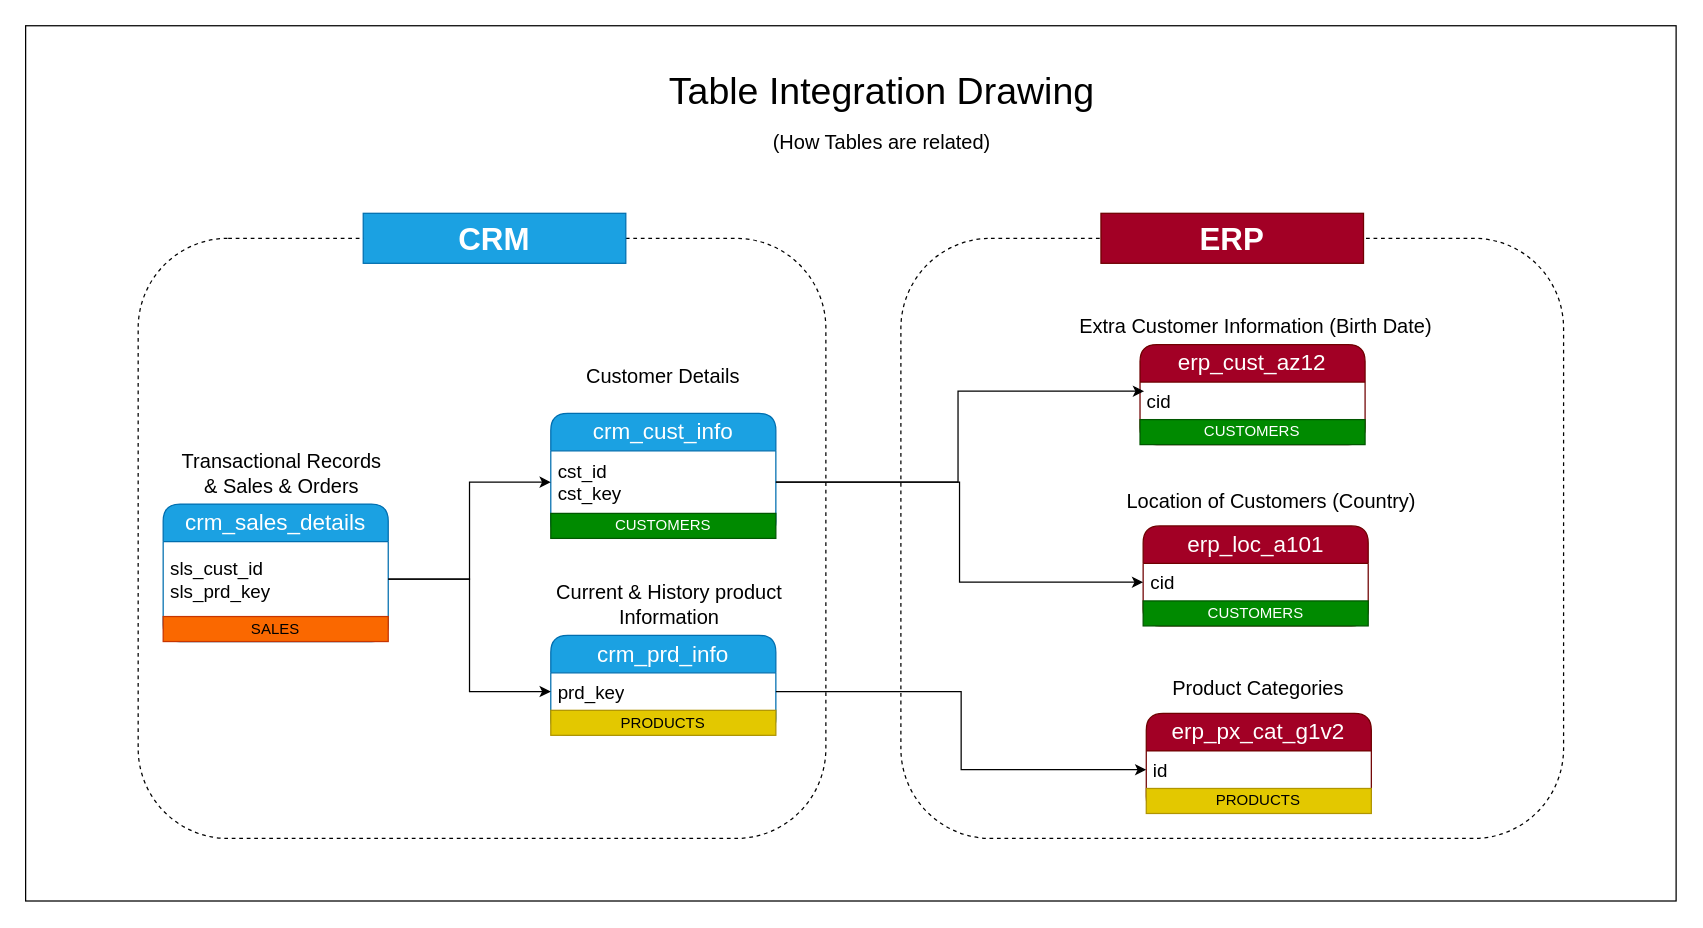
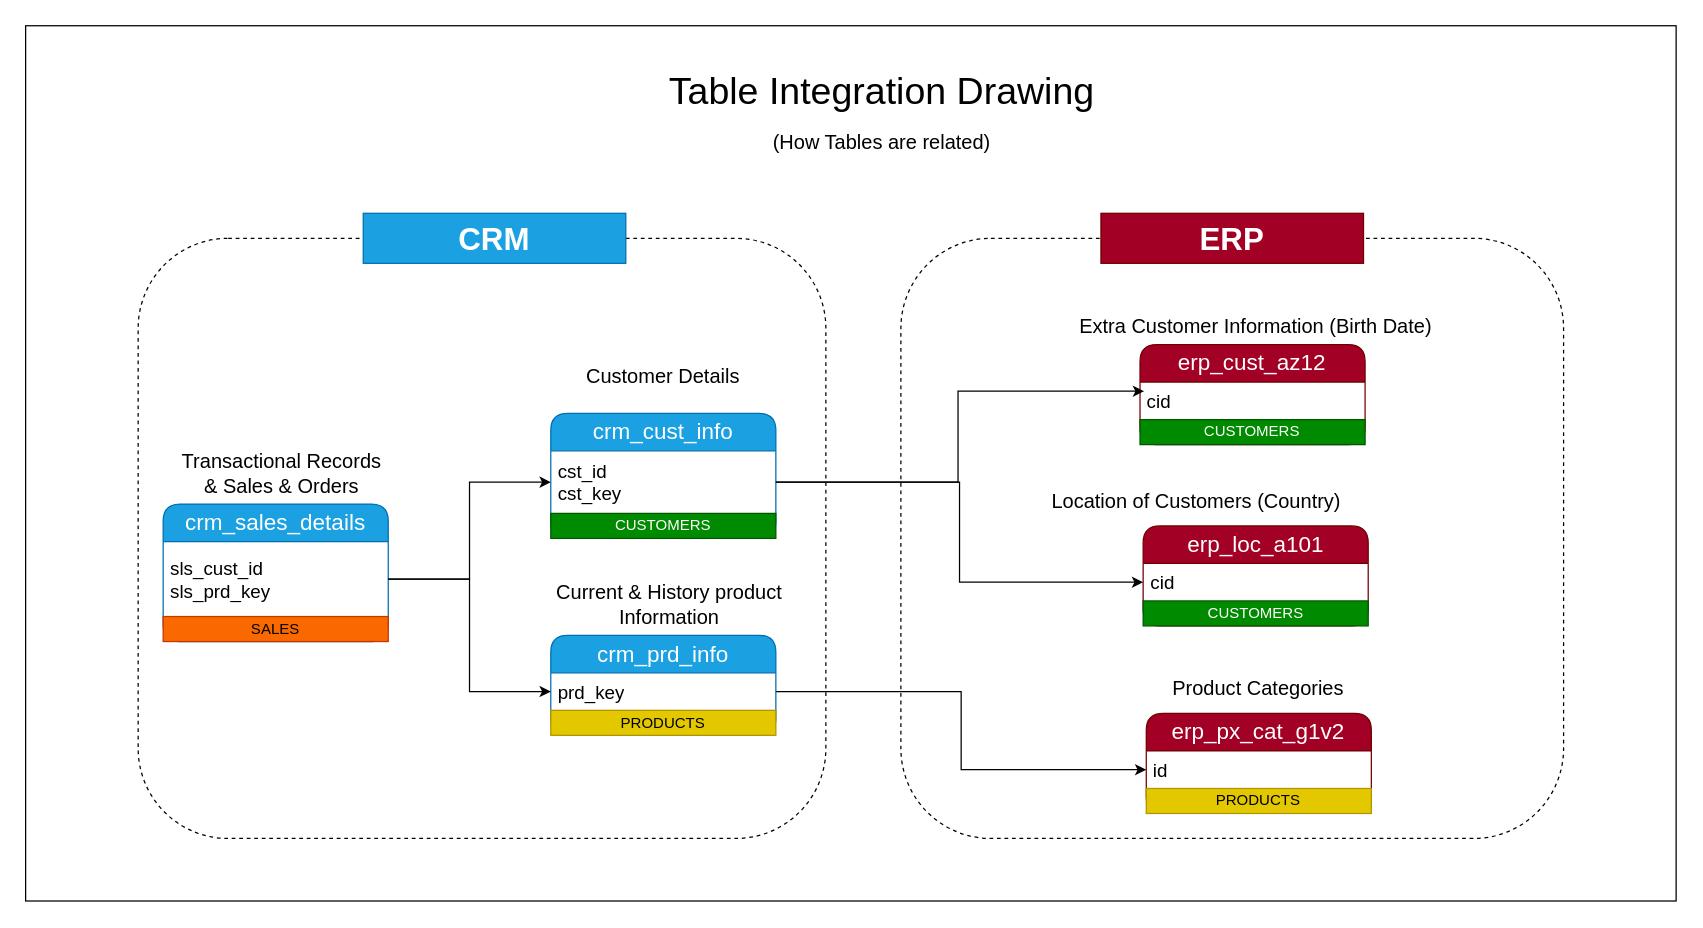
node "Location of Customers (Country)": moved (1271, 501) -> (1196, 501)
